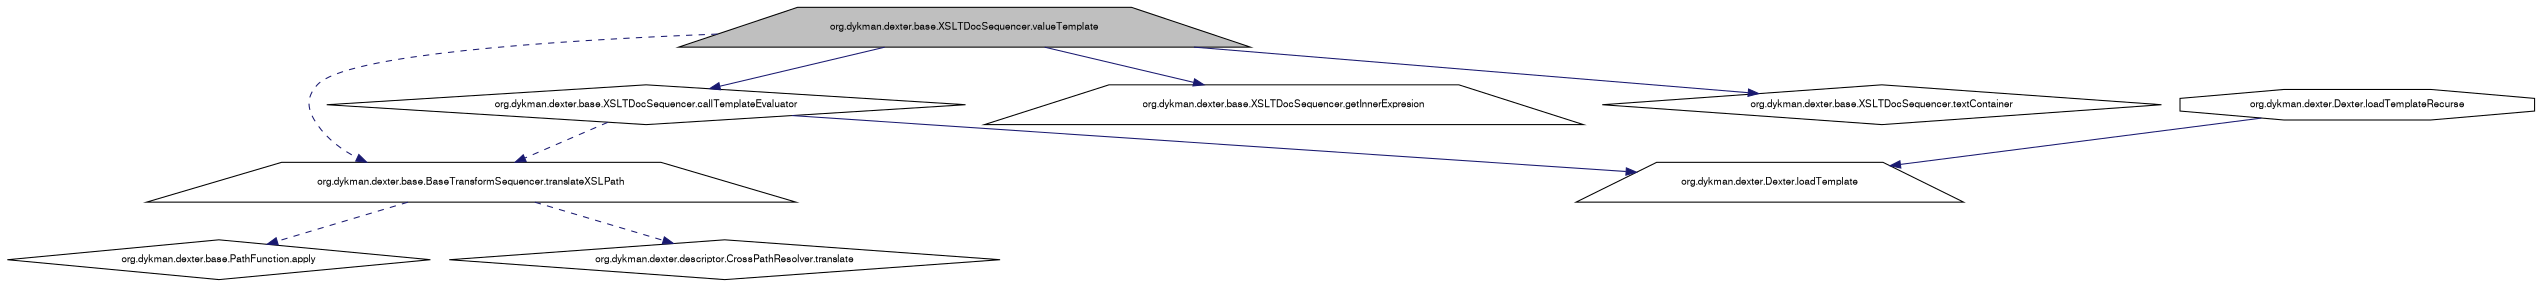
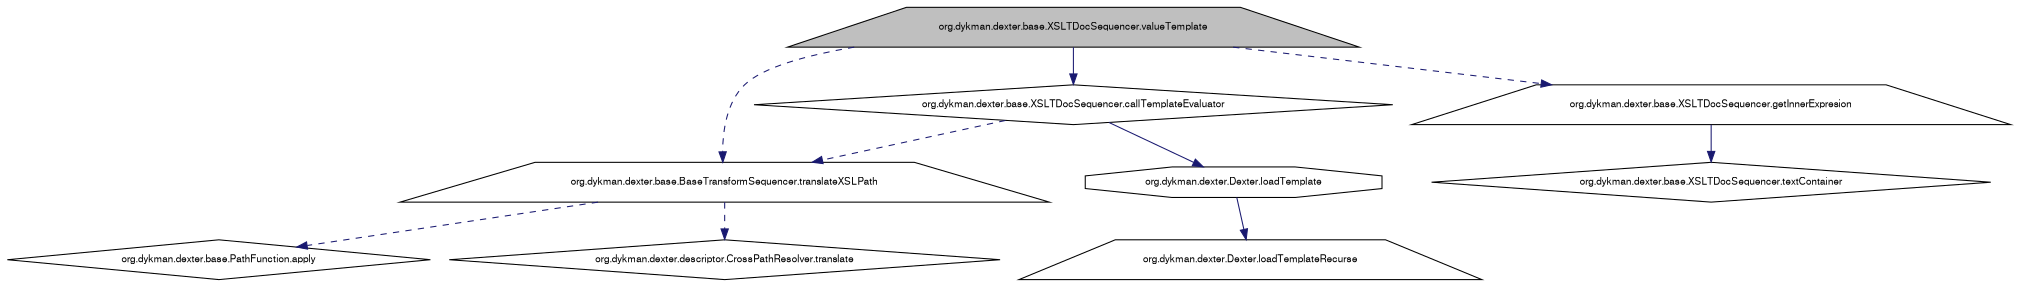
edge "org.dykman.dexter.base.XSLTDocSequencer.valueTemplate" -> "org.dykman.dexter.base.XSLTDocSequencer.getInnerExpresion": style solid -> dashed
edge "org.dykman.dexter.base.XSLTDocSequencer.valueTemplate" -> "org.dykman.dexter.base.XSLTDocSequencer.textContainer": now "org.dykman.dexter.base.XSLTDocSequencer.getInnerExpresion" -> "org.dykman.dexter.base.XSLTDocSequencer.textContainer"
node "org.dykman.dexter.Dexter.loadTemplateRecurse": shape octagon -> trapezium
edge "org.dykman.dexter.Dexter.loadTemplateRecurse" -> "org.dykman.dexter.Dexter.loadTemplate": reversed
node "org.dykman.dexter.Dexter.loadTemplate": shape trapezium -> octagon
